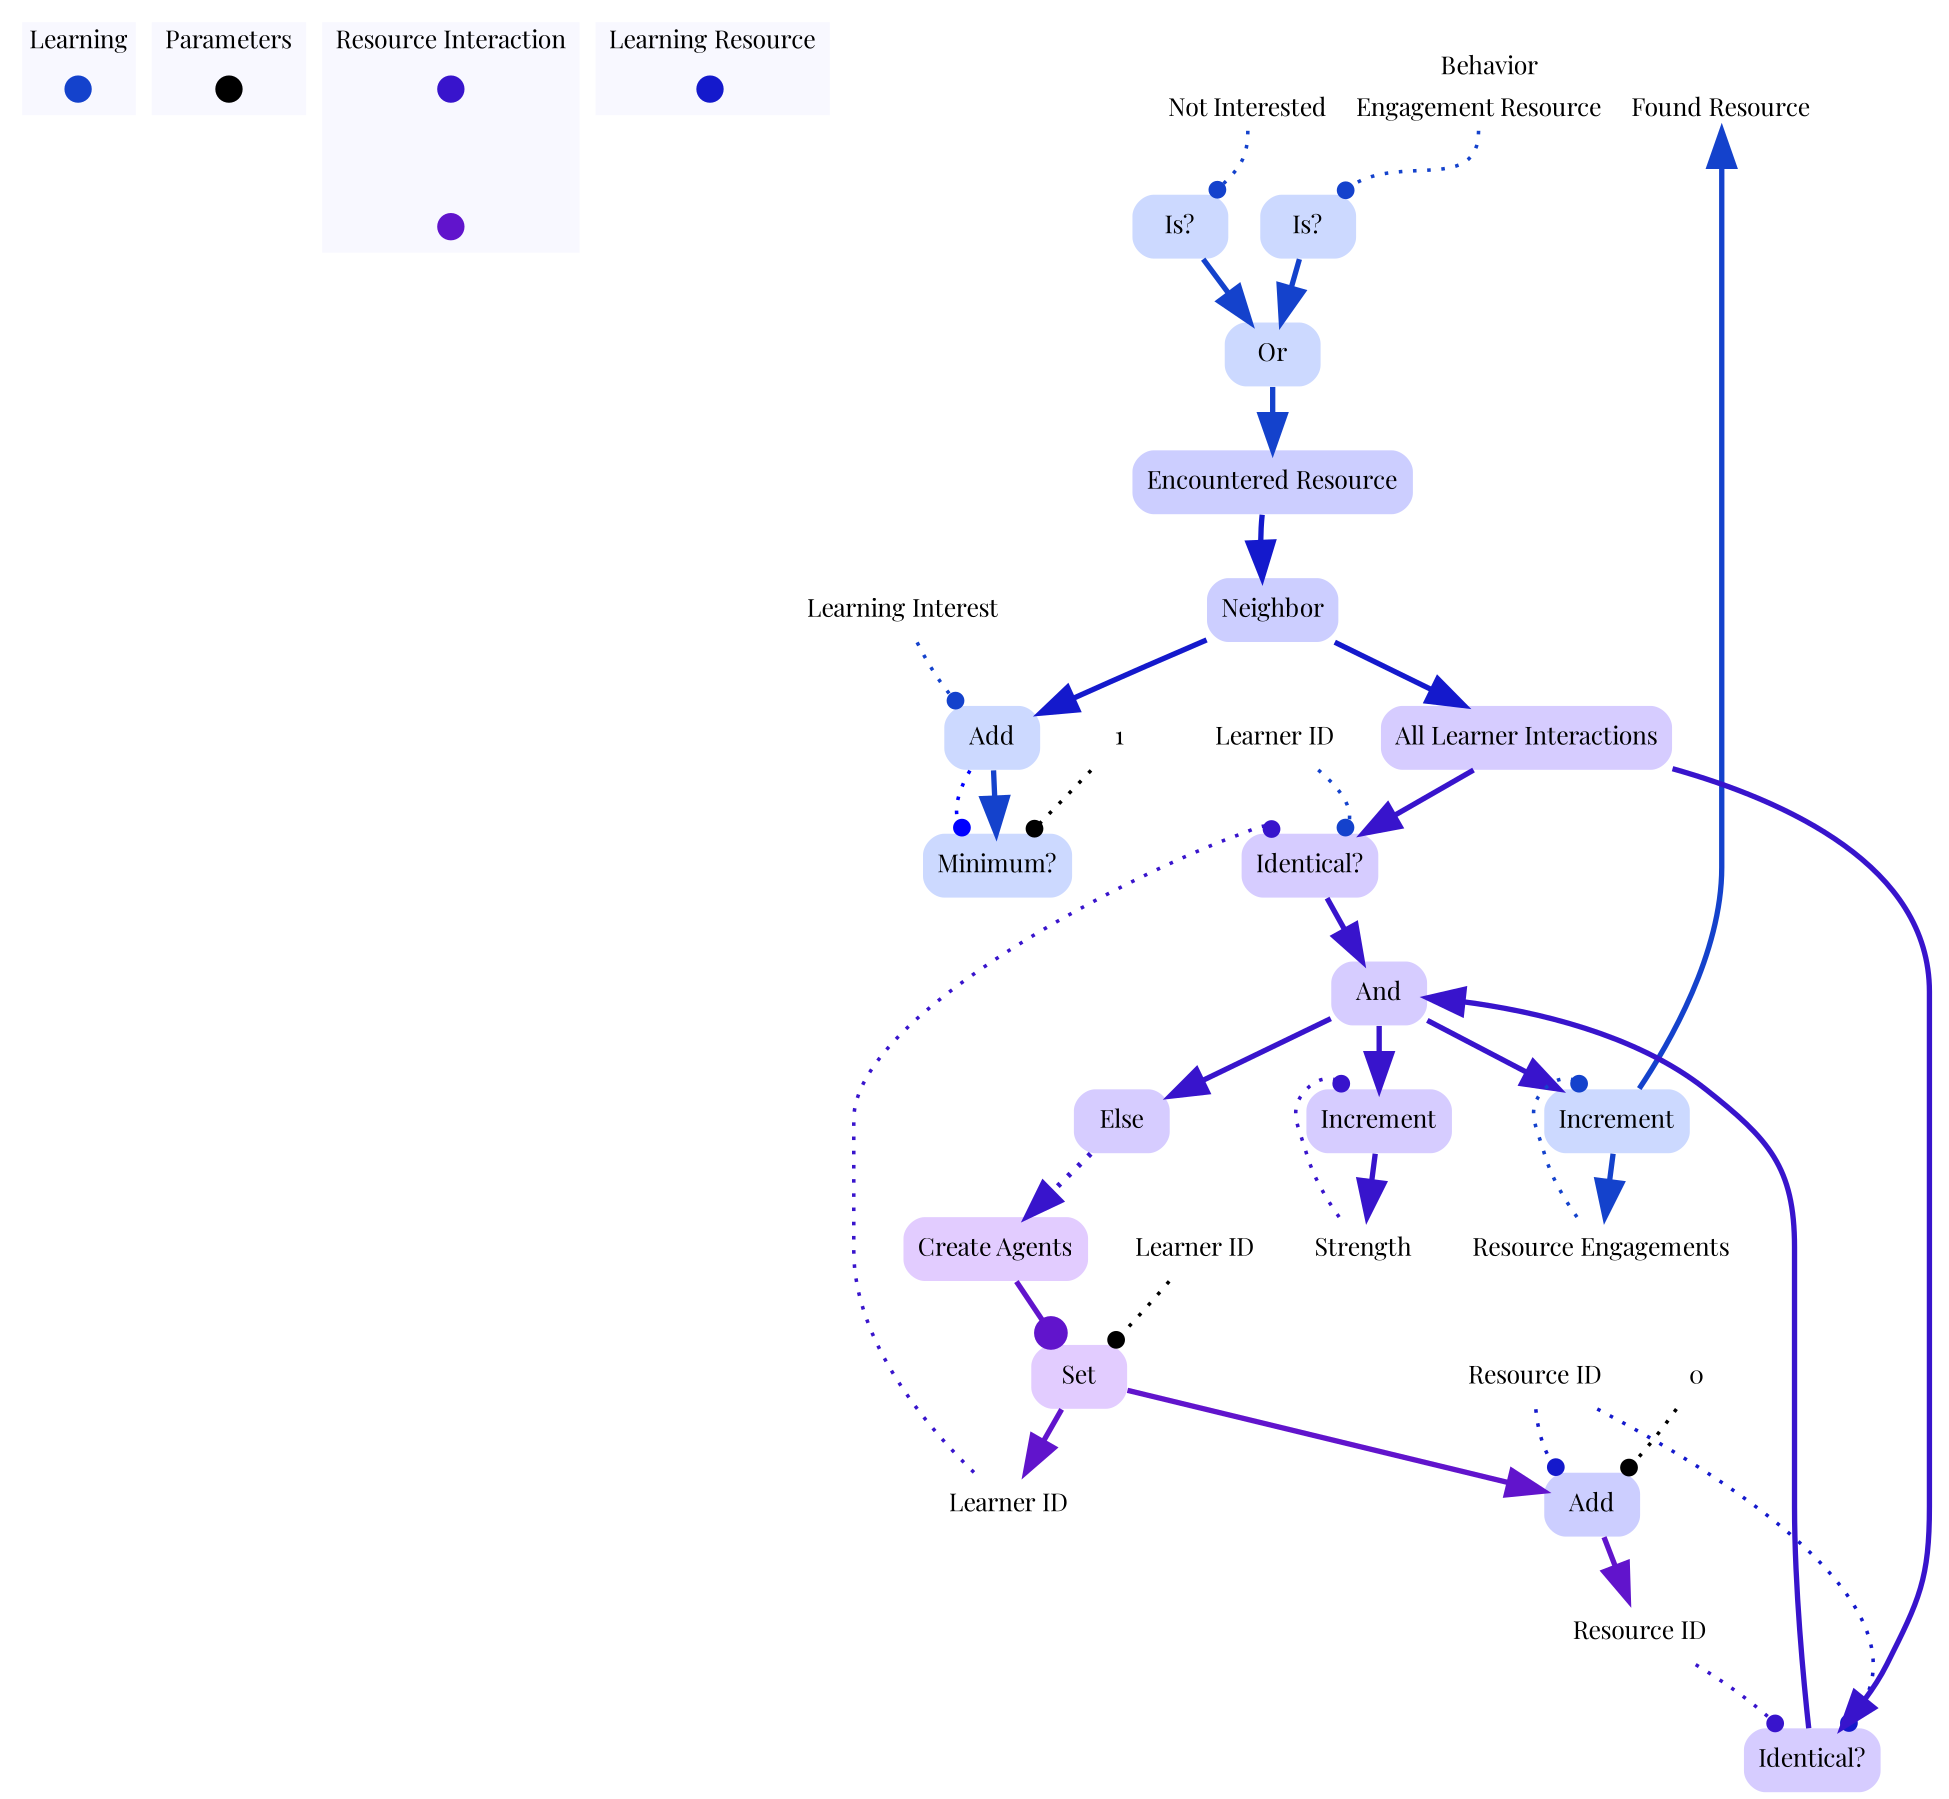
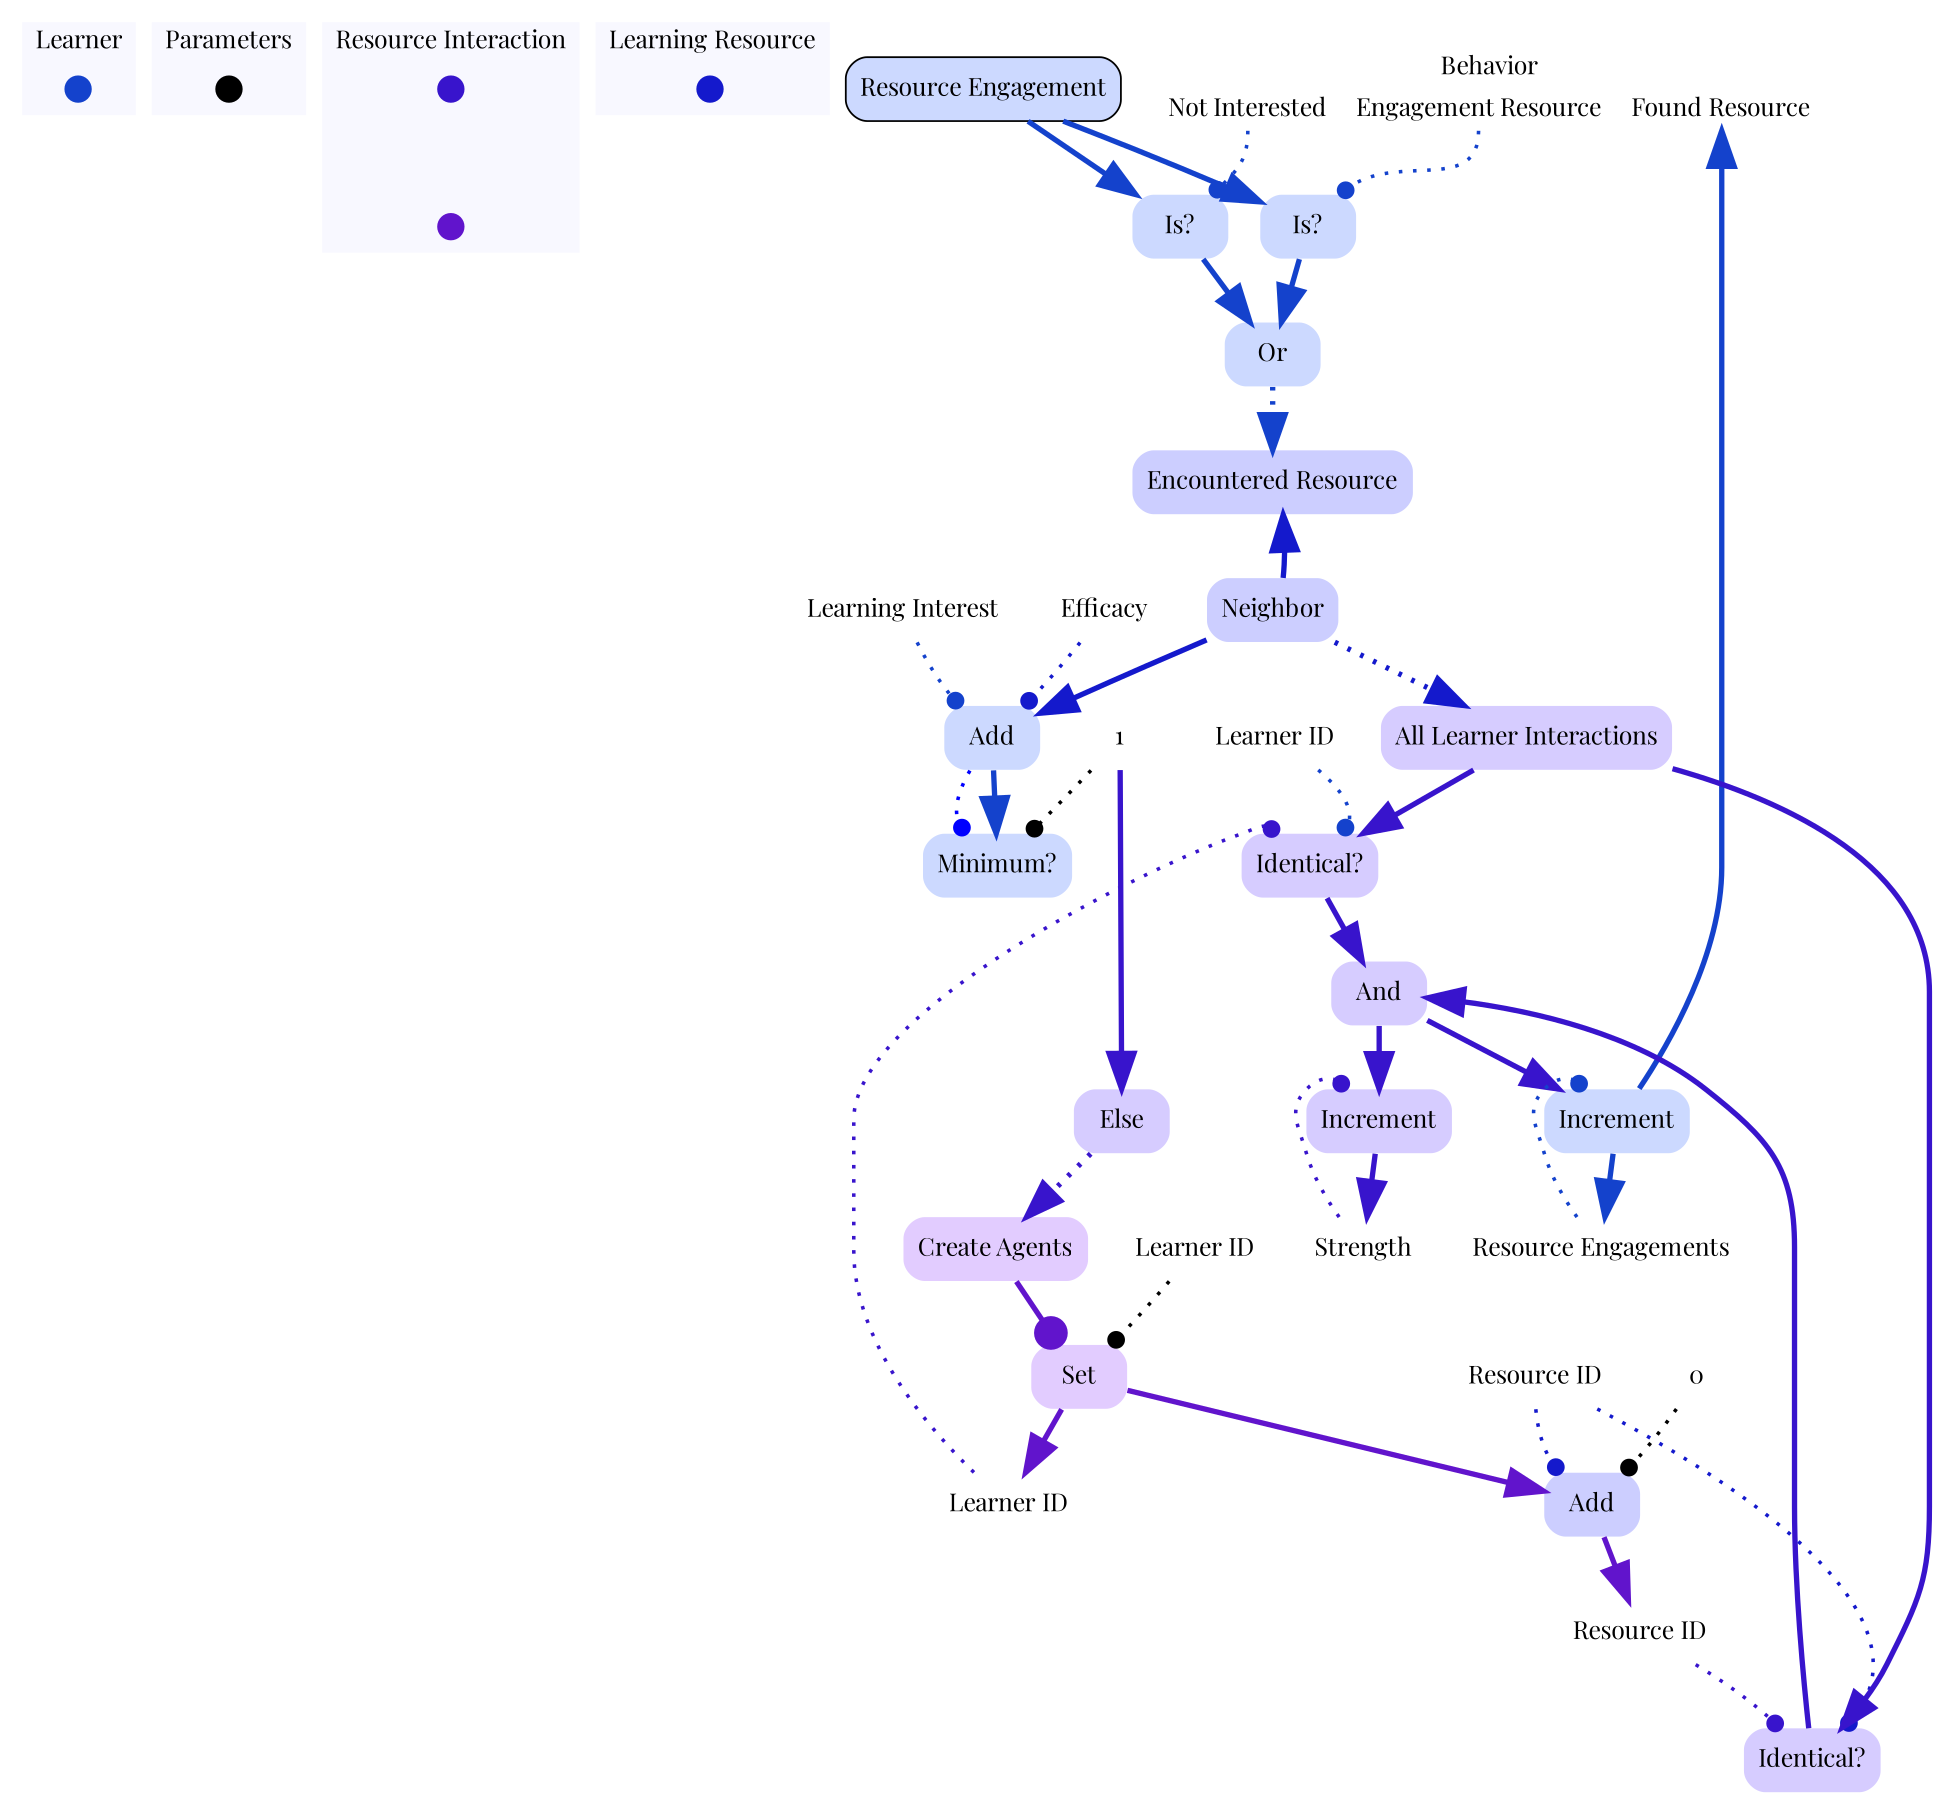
cluster "Learning": label "Learning" -> "Learner"
node "Resource Engagement": added
edge "Or" -> "Encountered Resource": style solid -> dotted
edge "Encountered Resource" -> "Neighbor": reversed
node "Efficacy": added
edge "Neighbor" -> "All Learner Interactions": style solid -> dotted
edge "And" -> "Else": now "1" -> "Else"
